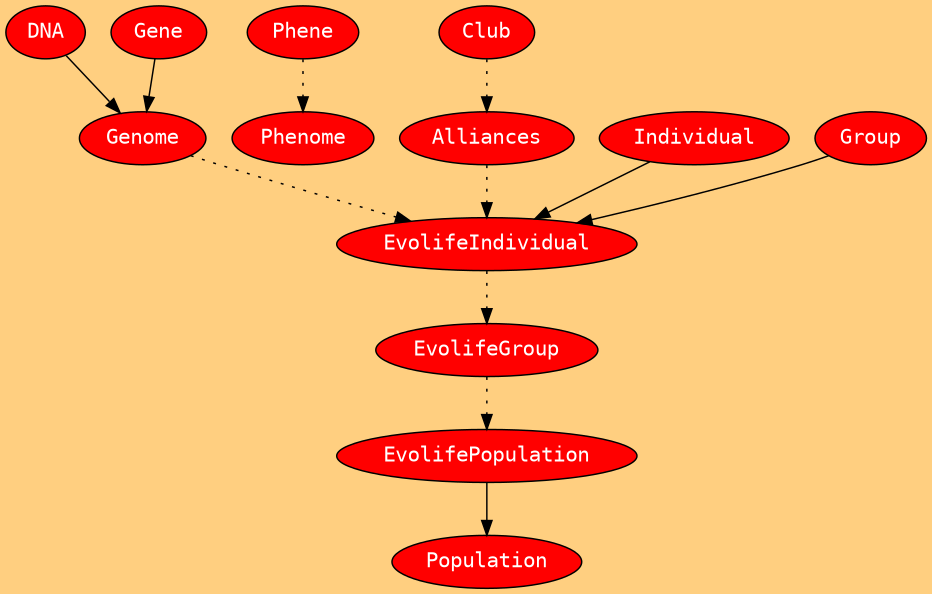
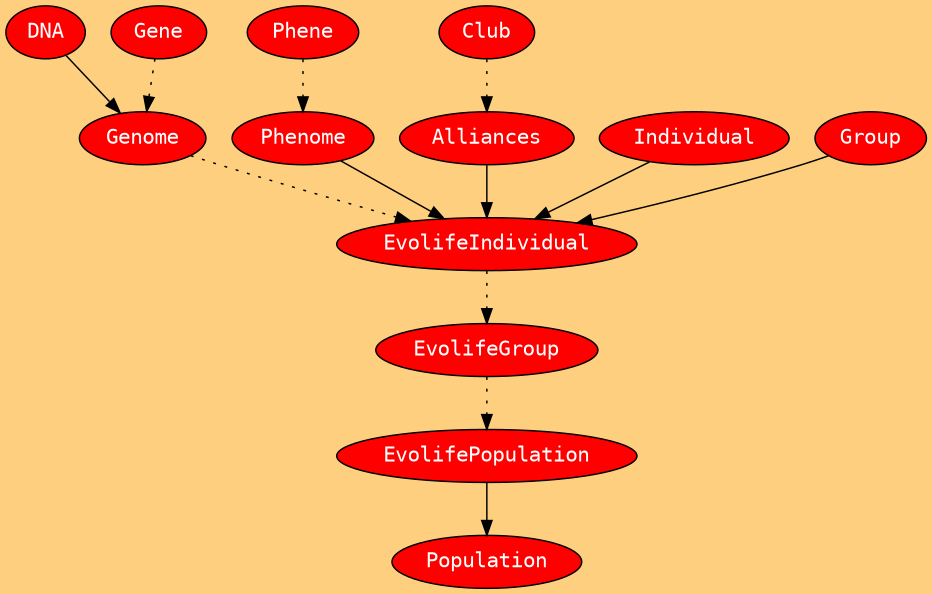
edge "Gene" -> "Genome": style solid -> dotted
edge "Alliances" -> "EvolifeIndividual": style dotted -> solid
edge "Phenome" -> "EvolifeIndividual": added
